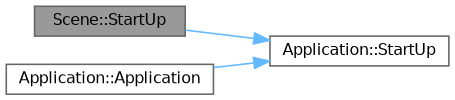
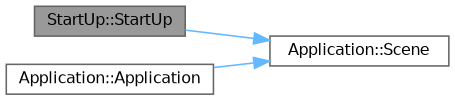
node "Scene::StartUp": label "Scene::StartUp" -> "StartUp::StartUp"
node "Application::StartUp": label "Application::StartUp" -> "Application::Scene"
